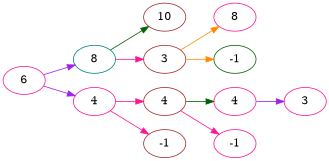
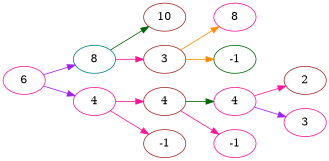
node "2": added
